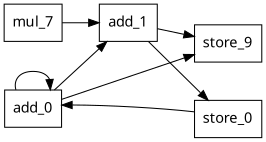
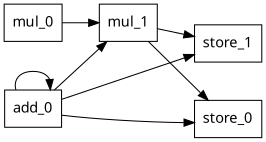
node "mul_7": label "mul_7" -> "mul_0"
node "add_1": label "add_1" -> "mul_1"
node "store_9": label "store_9" -> "store_1"
edge "store_0" -> "add_0": reversed
